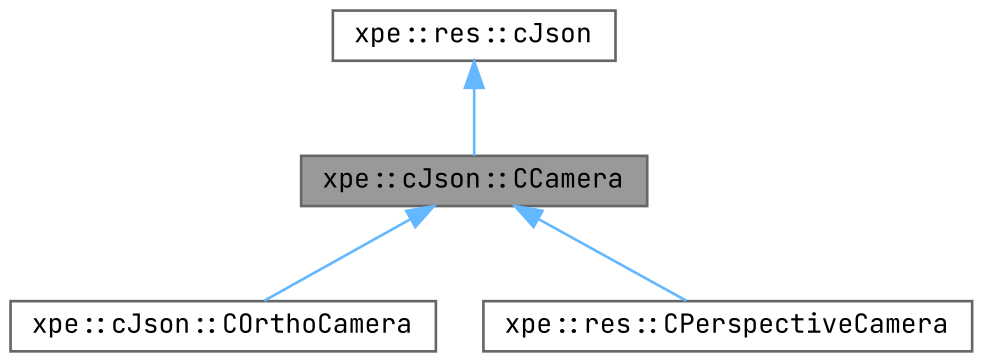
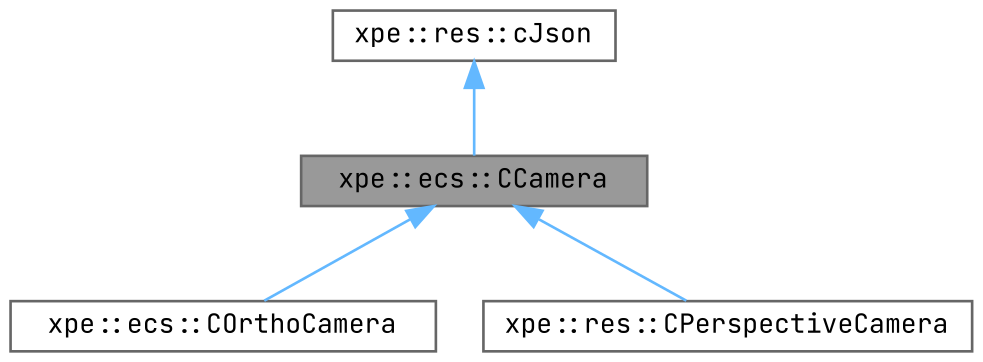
node "xpe::cJson::CCamera": label "xpe::cJson::CCamera" -> "xpe::ecs::CCamera"
node "xpe::cJson::COrthoCamera": label "xpe::cJson::COrthoCamera" -> "xpe::ecs::COrthoCamera"
